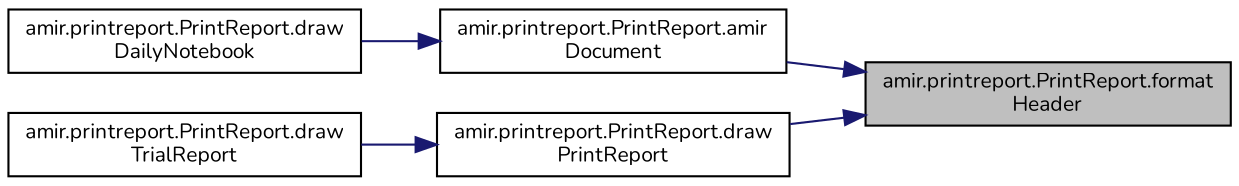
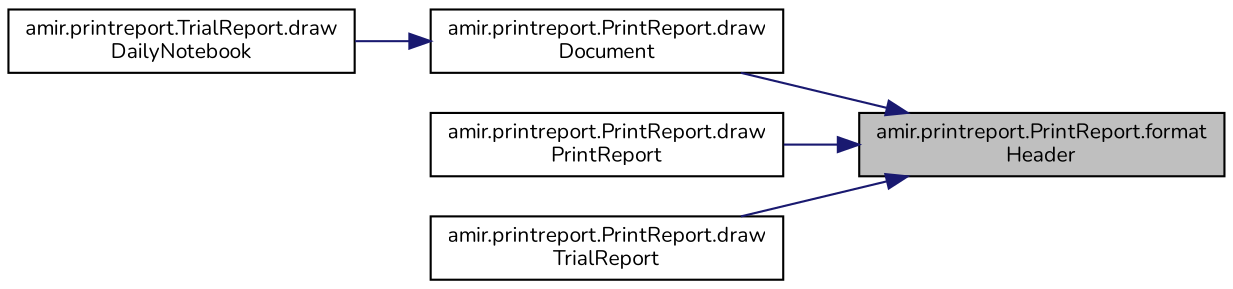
node "amir.printreport.PrintReport.draw DailyNotebook": label "amir.printreport.PrintReport.draw DailyNotebook" -> "amir.printreport.TrialReport.draw DailyNotebook"
node "amir.printreport.PrintReport.amir Document": label "amir.printreport.PrintReport.amir Document" -> "amir.printreport.PrintReport.draw Document"
edge "amir.printreport.PrintReport.draw TrialReport" -> "amir.printreport.PrintReport.draw PrintReport": now "amir.printreport.PrintReport.draw TrialReport" -> "amir.printreport.PrintReport.format Header"
